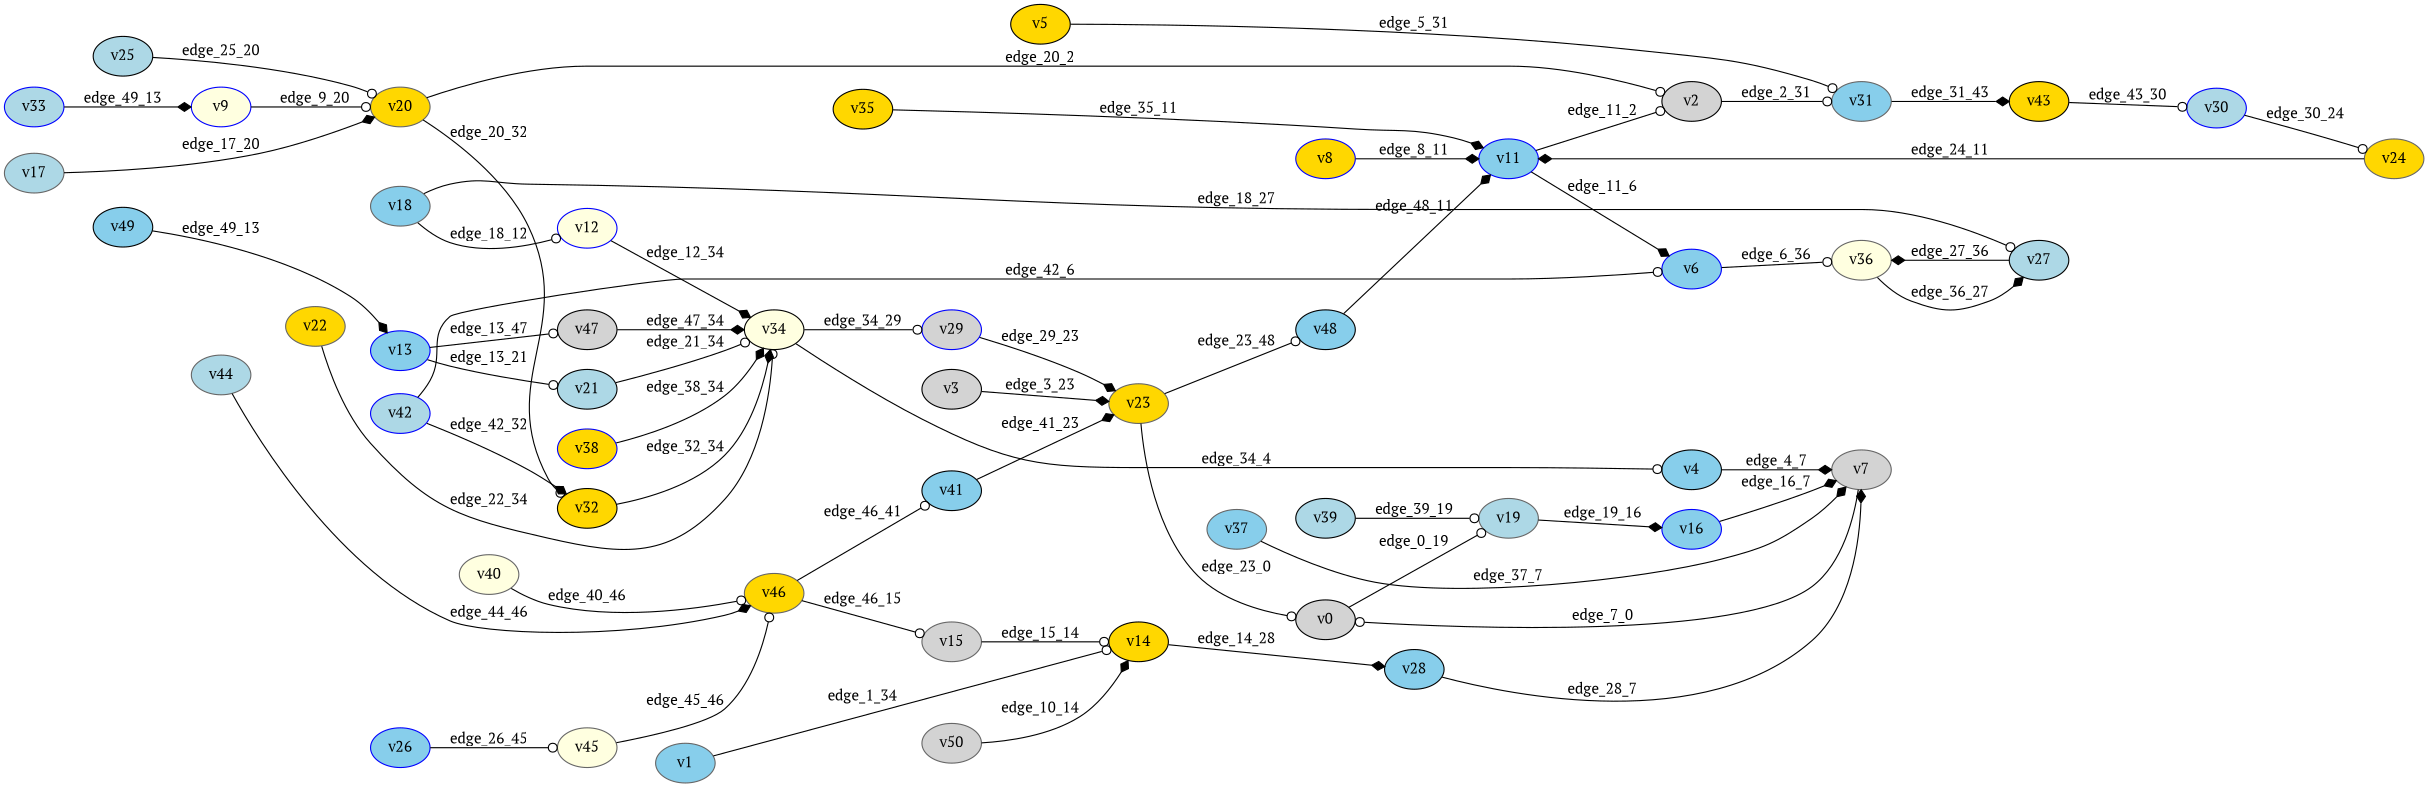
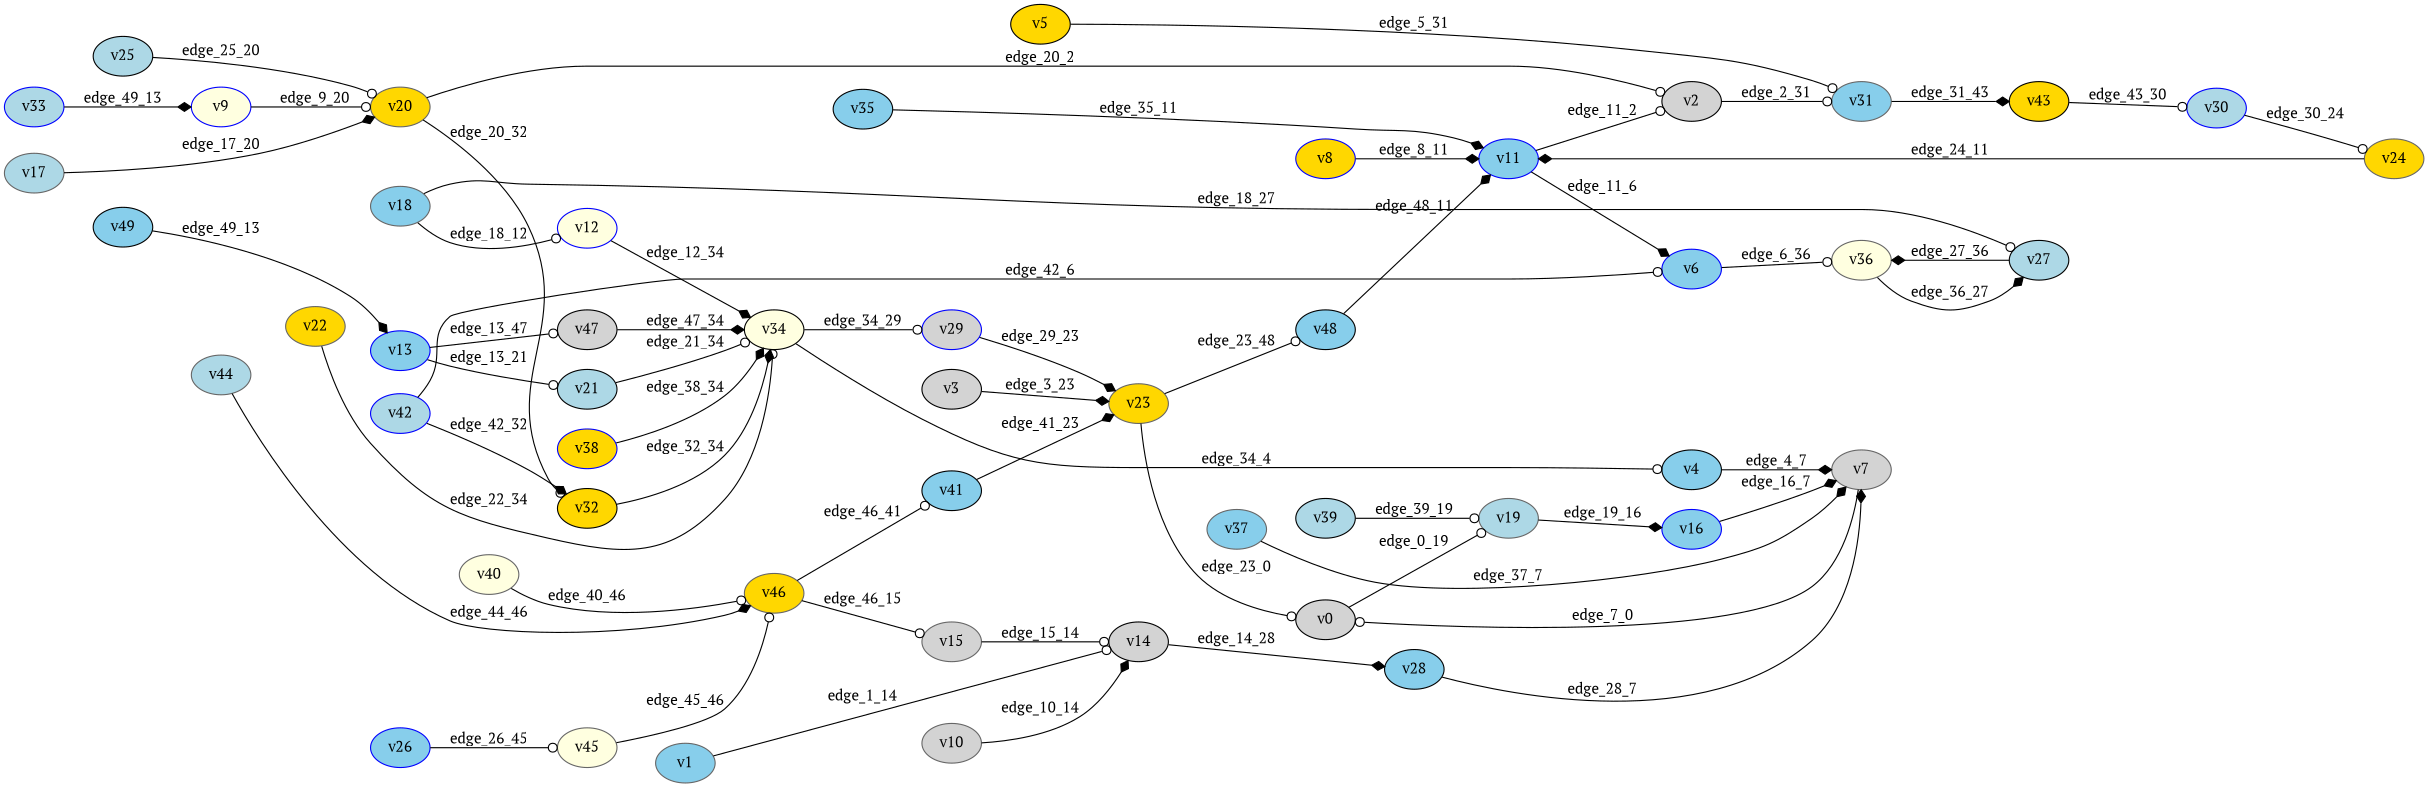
node "v35": fillcolor gold -> skyblue
node "v14": fillcolor gold -> lightgrey
edge "v1" -> "v14": label "edge_1_34" -> "edge_1_14"
node "v50": label "v50" -> "v10"
